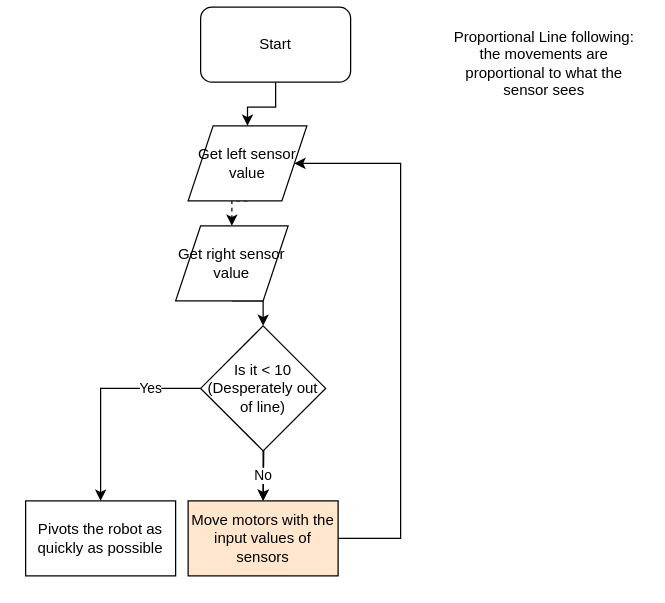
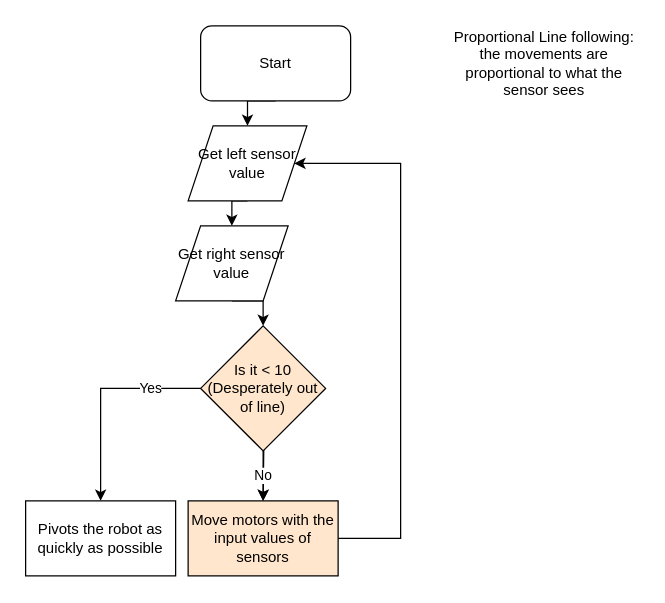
node "Start": moved (276, 44) -> (276, 63)
edge "Get left sensor value" -> "Get right sensor value": style dashed -> solid
node "Is it < 10 (Desperately out of line)": fillcolor #ffffff -> #ffe6cc
